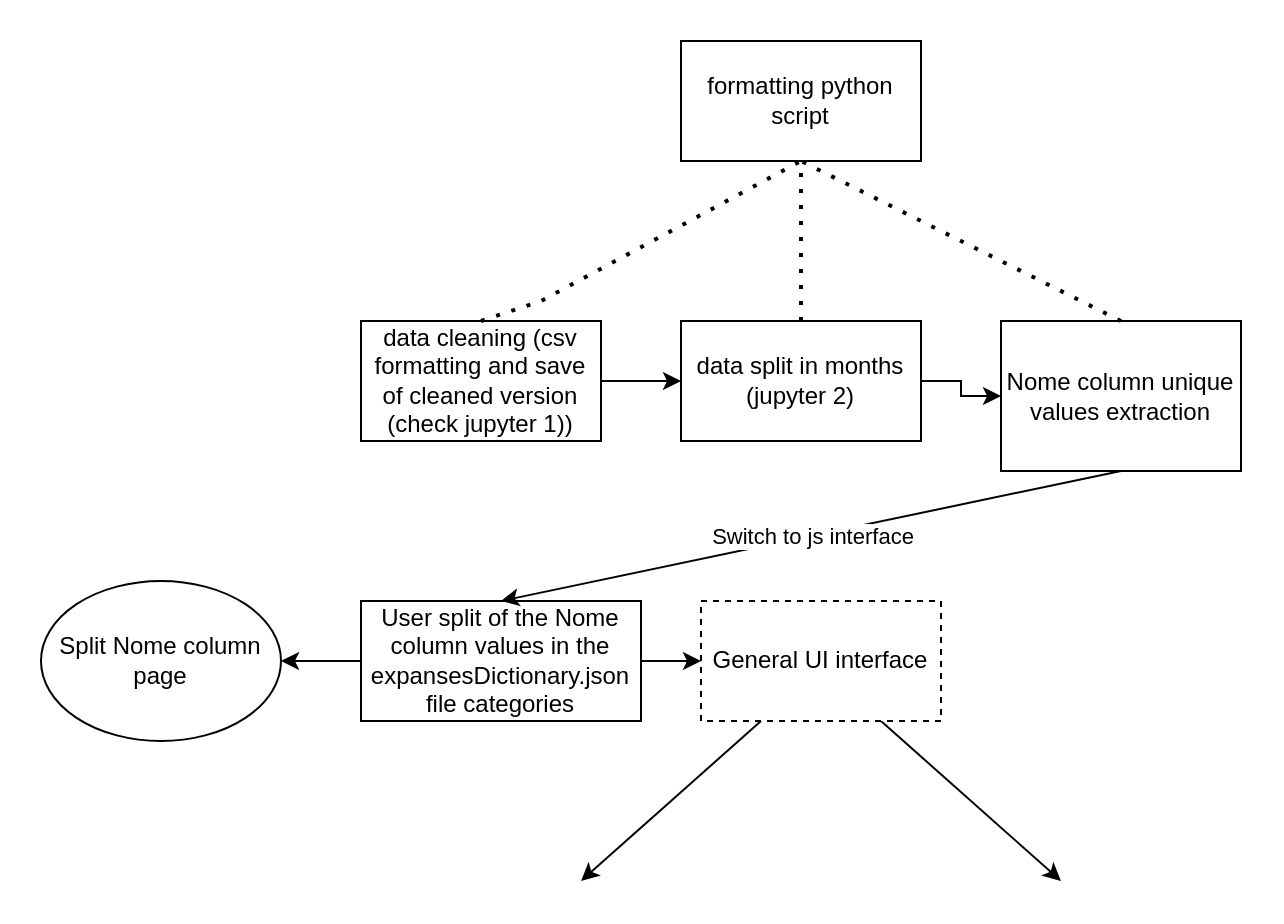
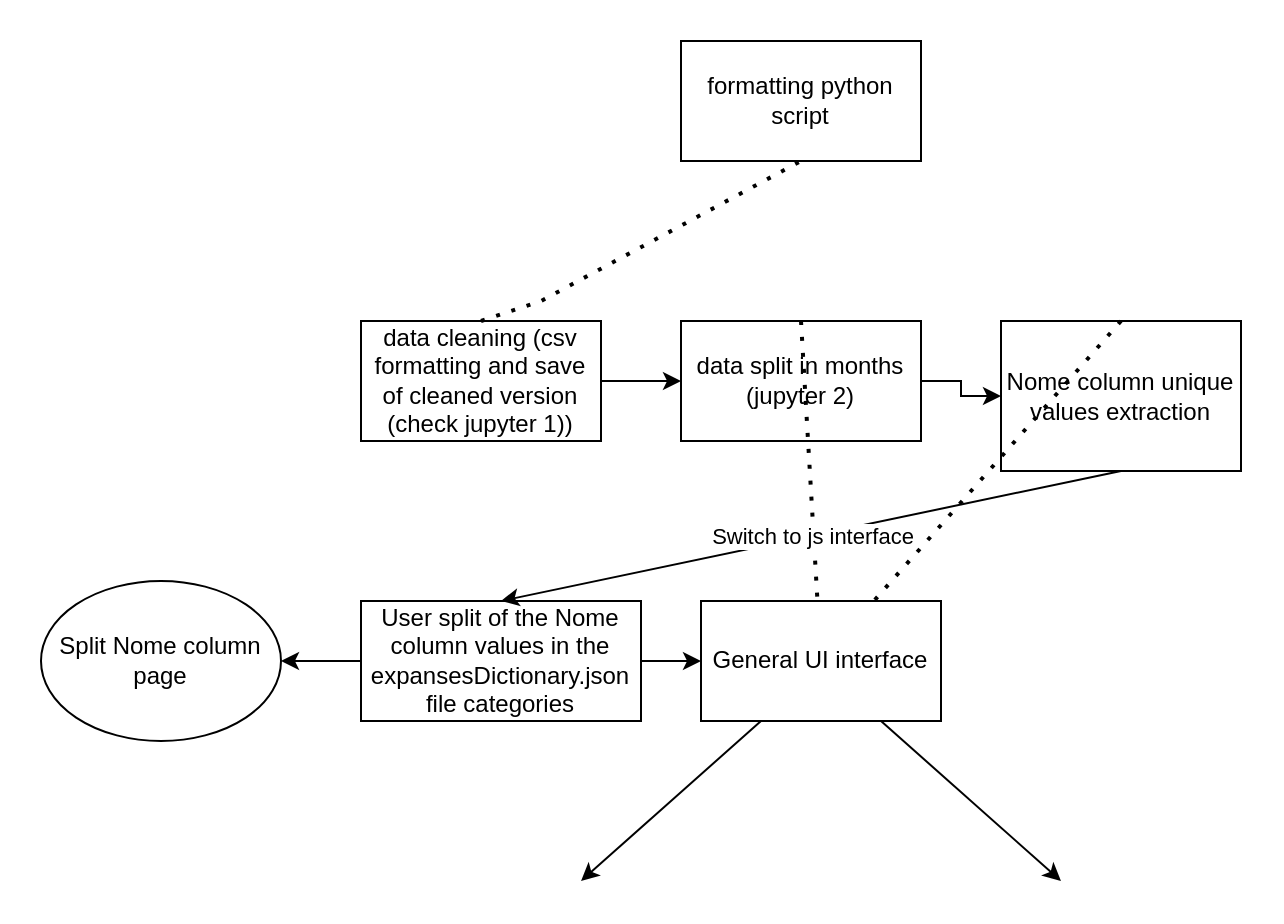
edge "formatting python script" -- "data split in months (jupyter 2)": now "General UI interface" -- "data split in months (jupyter 2)"
edge "formatting python script" -- "Nome column unique values extraction": now "General UI interface" -- "Nome column unique values extraction"
node "General UI interface": style dashed -> solid
